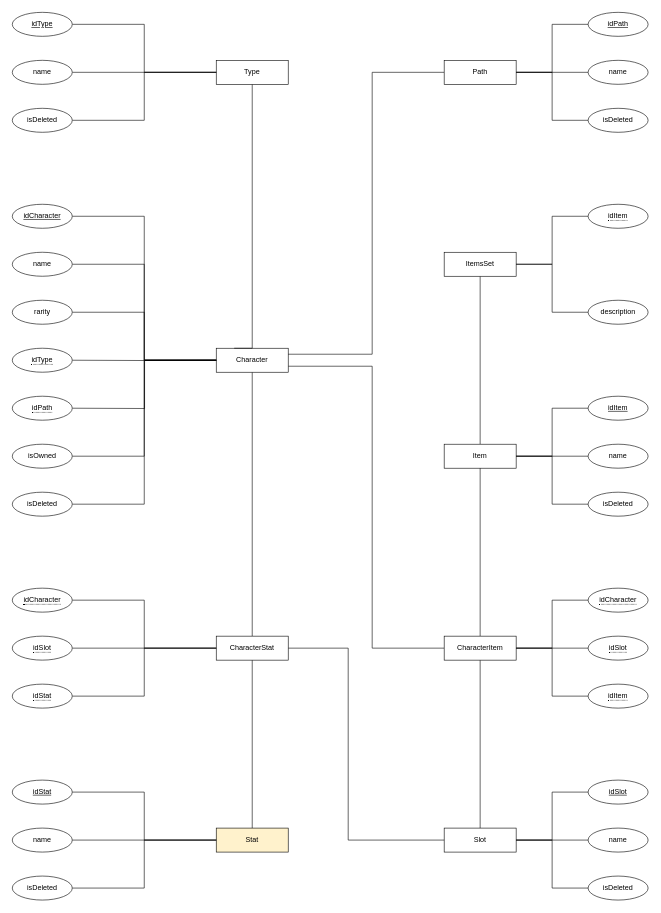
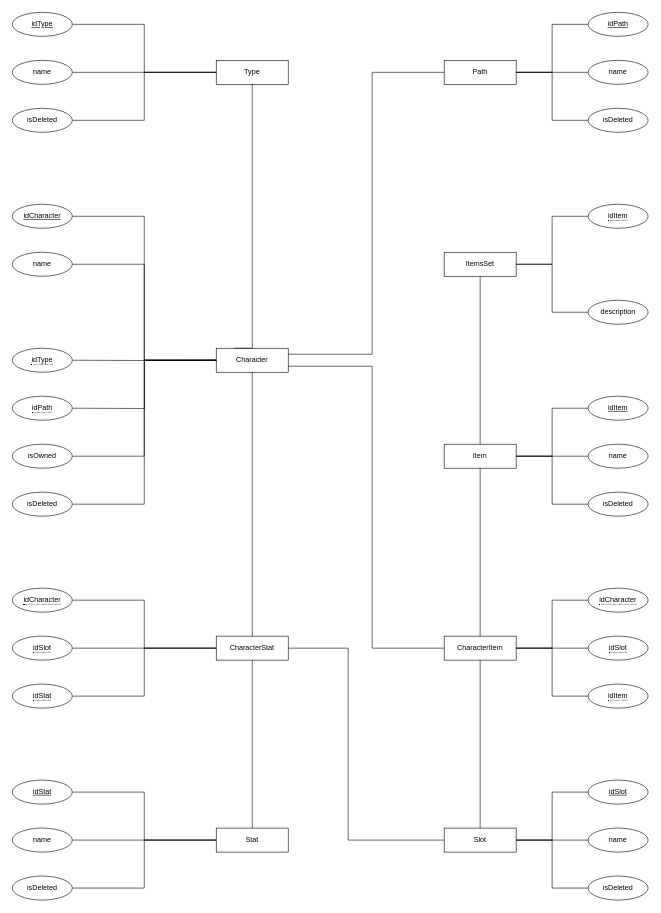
node "rarity": removed
edge "rarity" -- "Character": removed
node "Stat": fillcolor #fff2cc -> #ffffff
